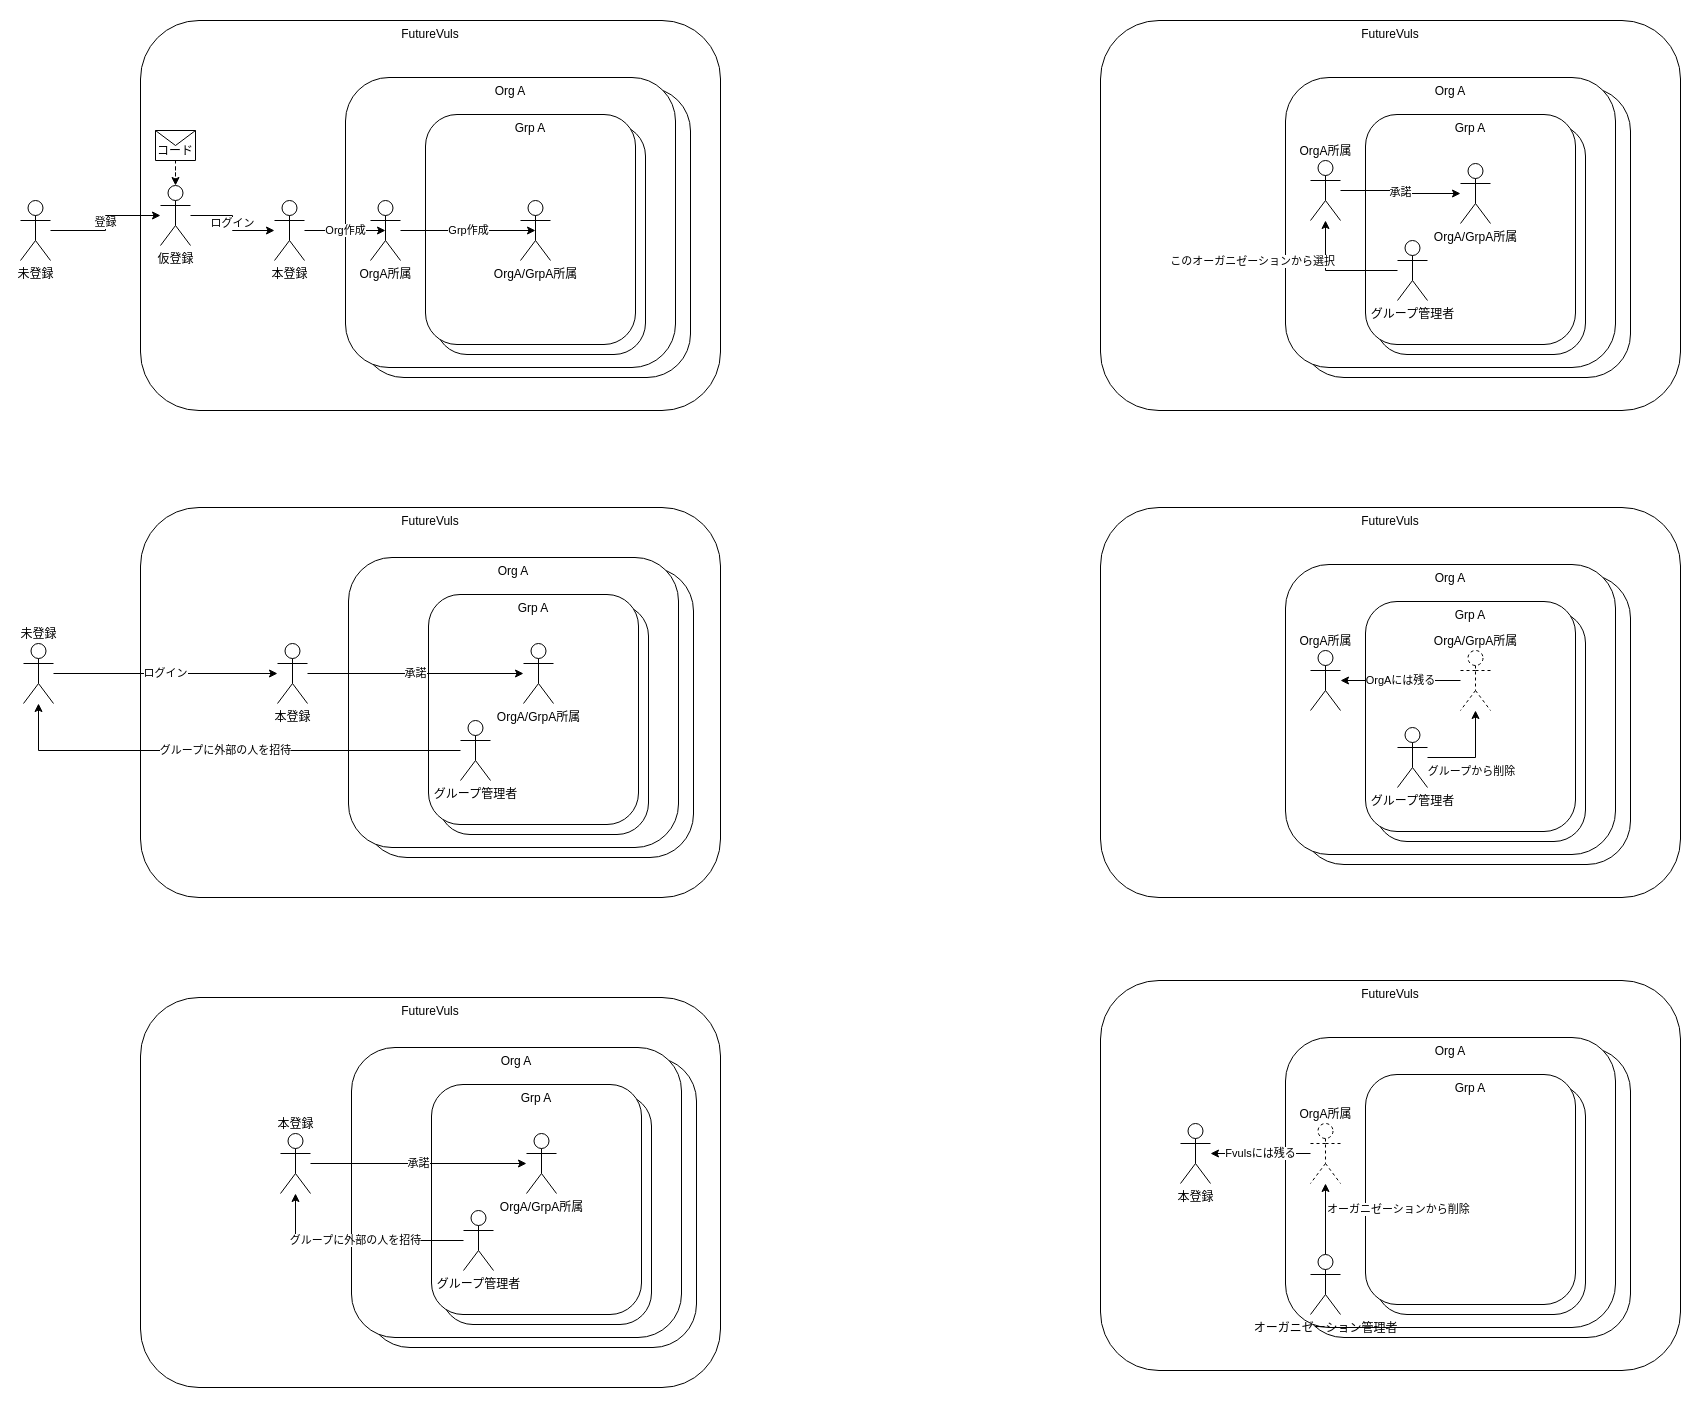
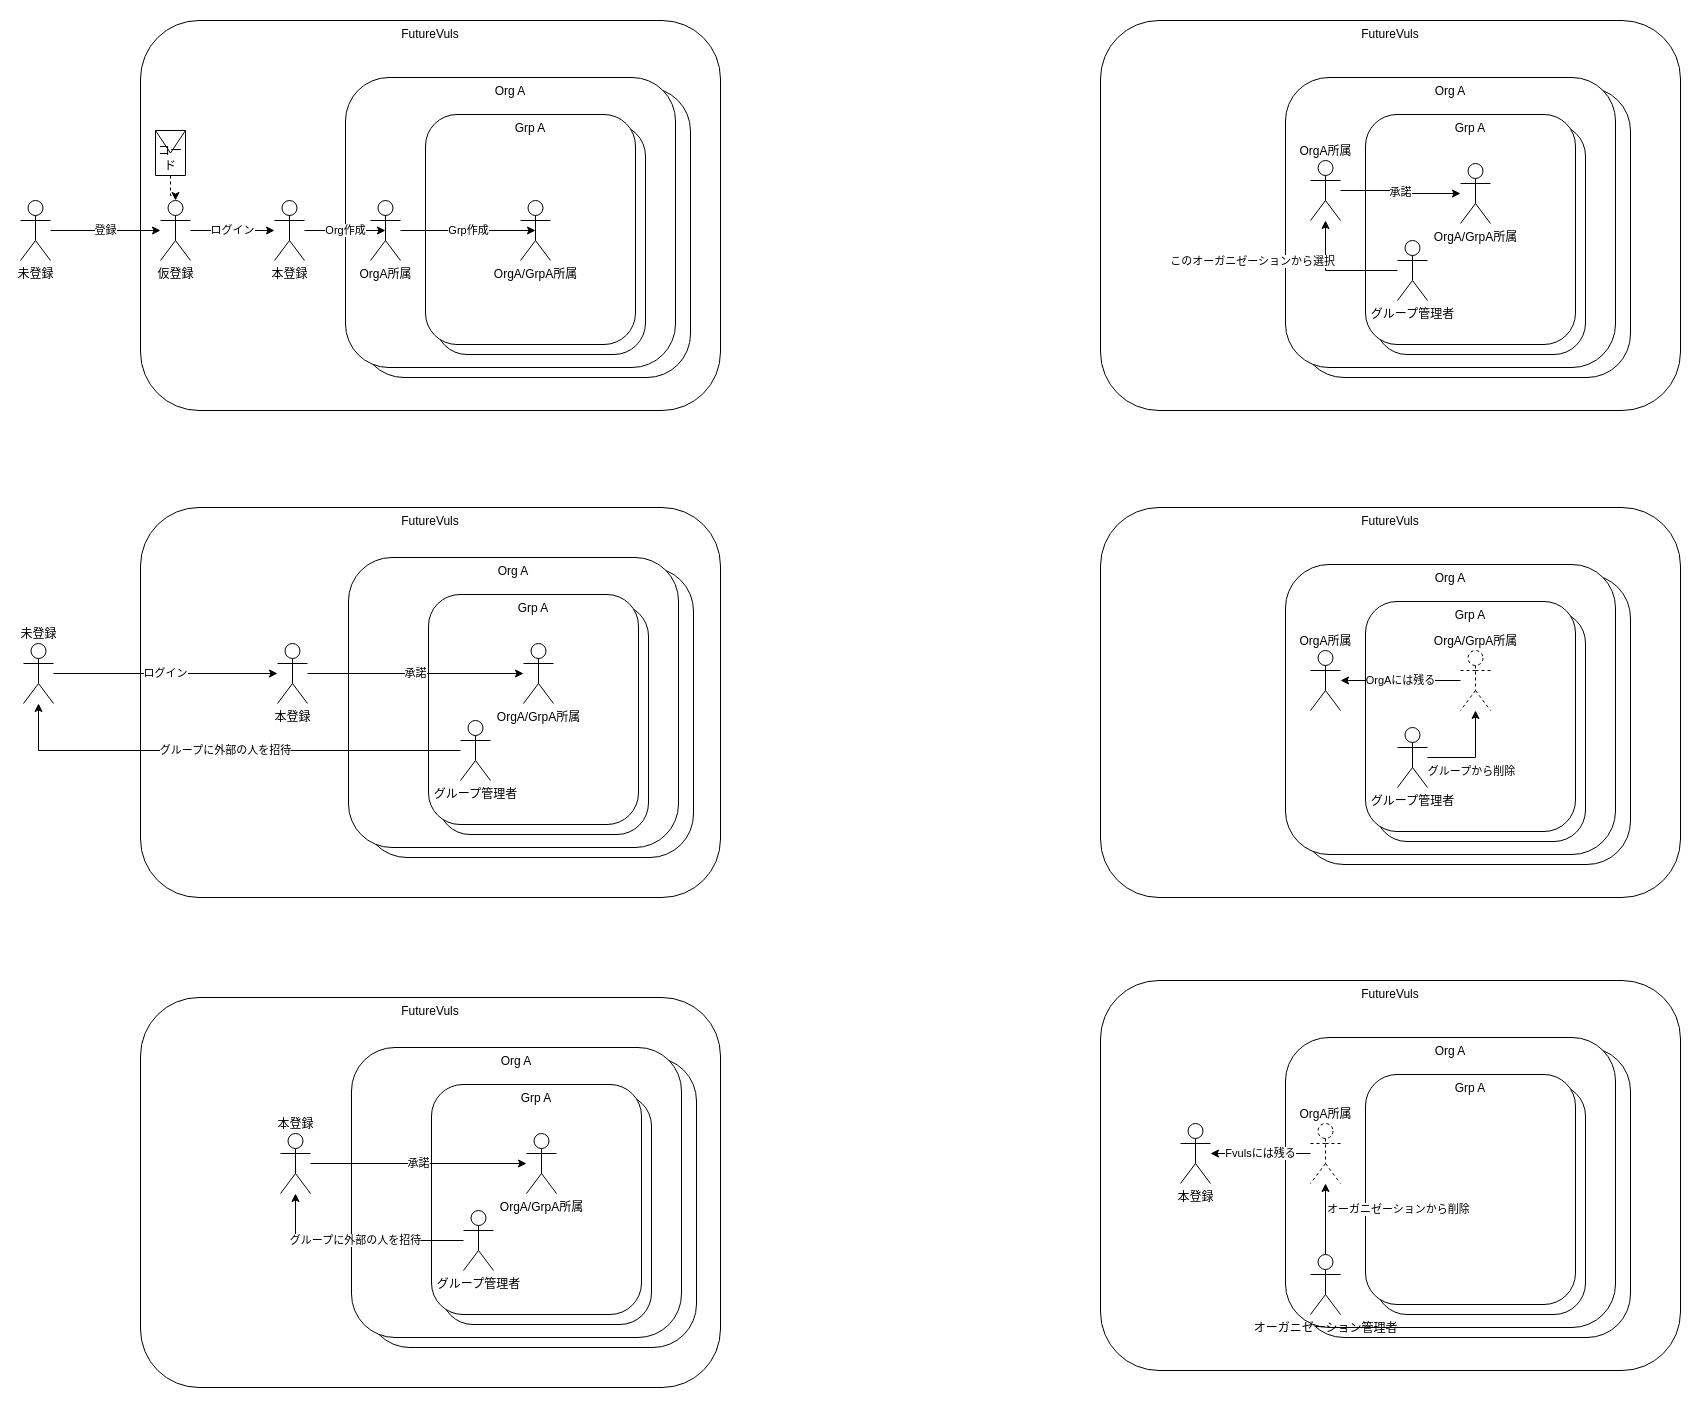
node "コード": size 40x30 -> 30x45
node "仮登録": moved (176, 216) -> (176, 231)
